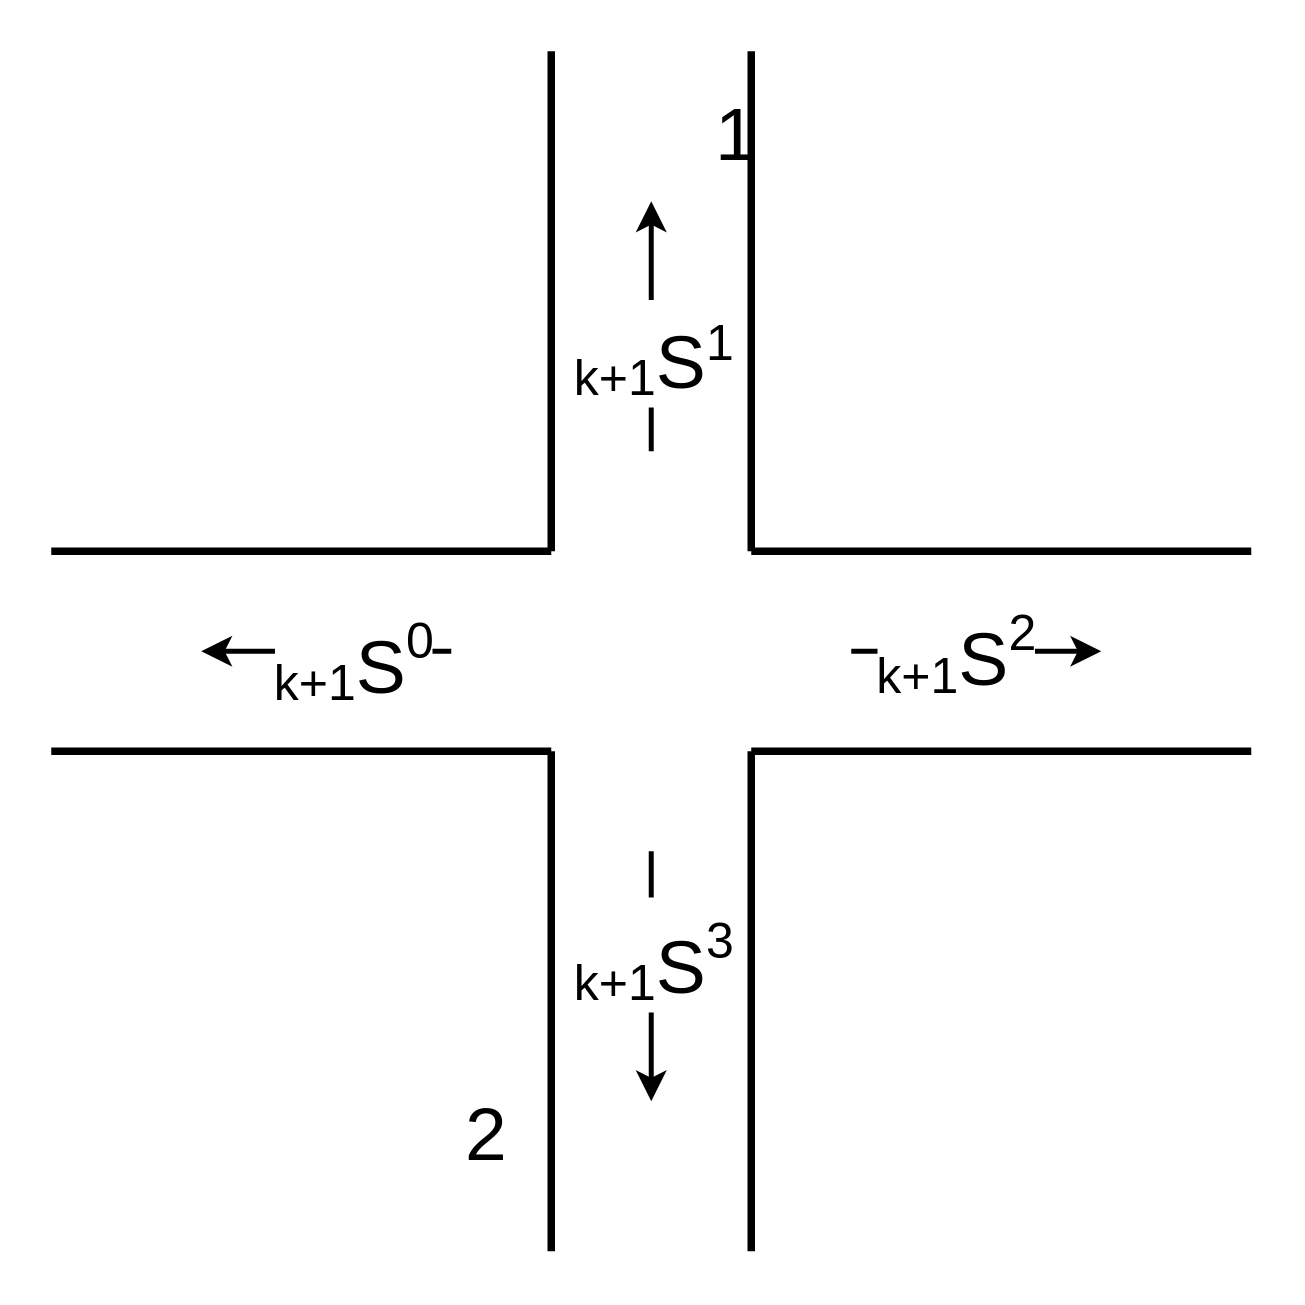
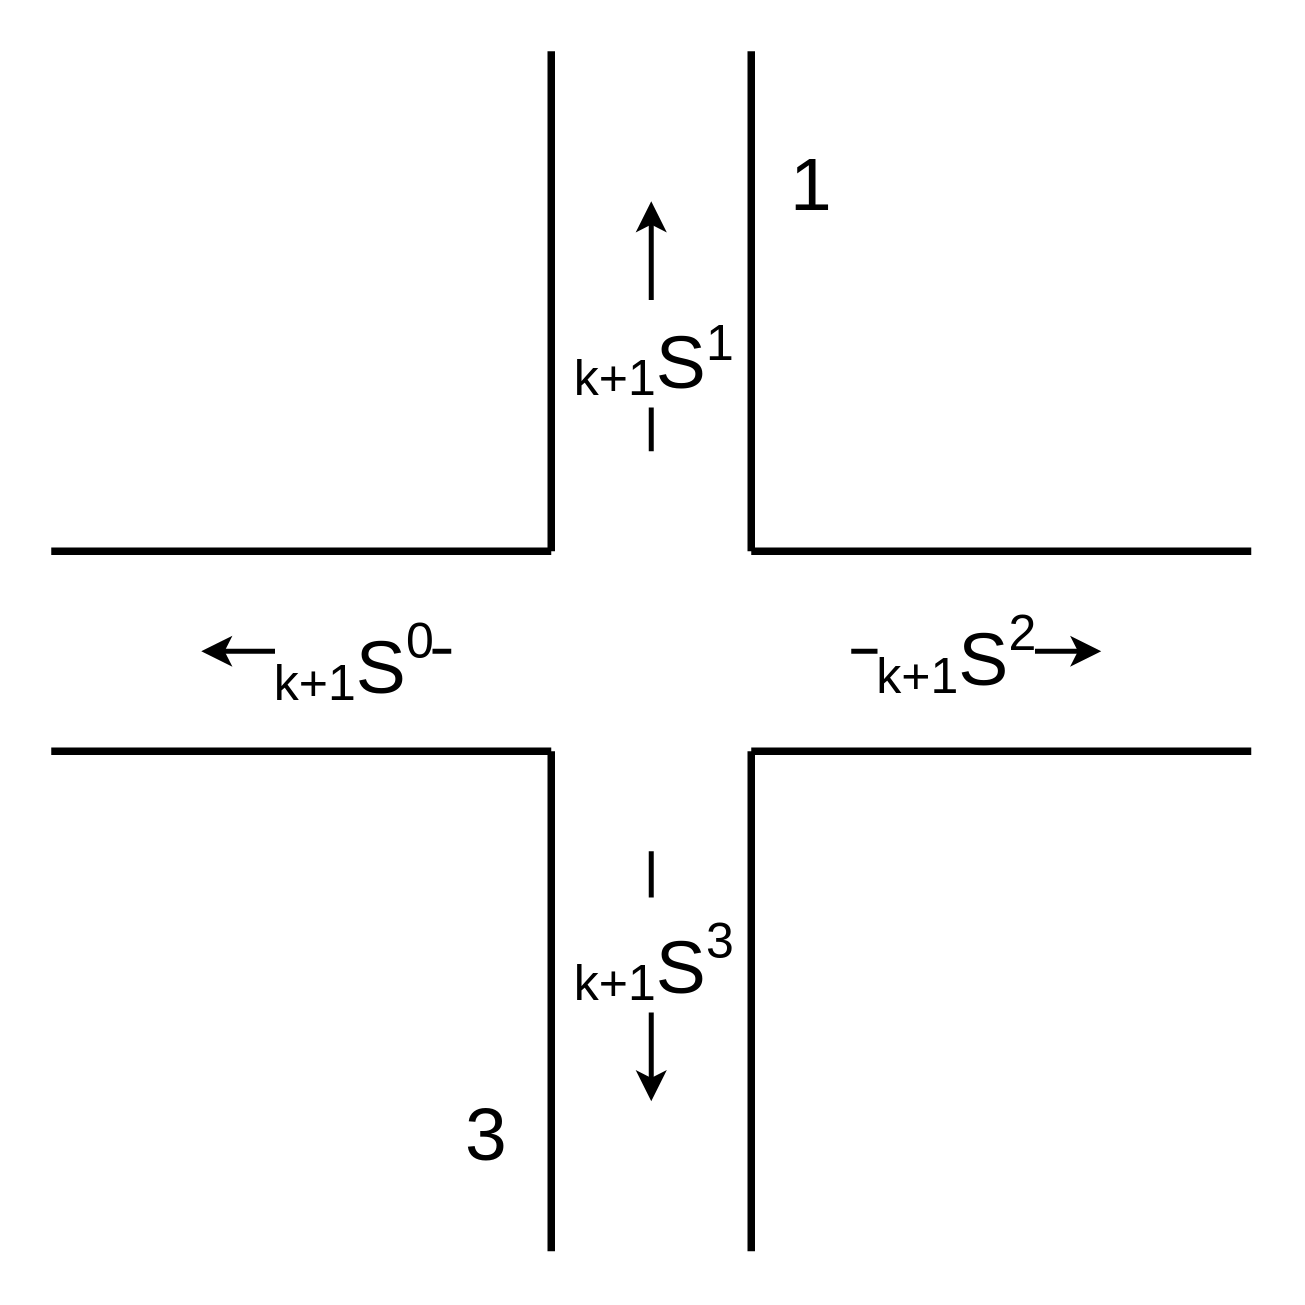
node "1": moved (739, 126) -> (814, 176)
node "2": label "2" -> "3"
